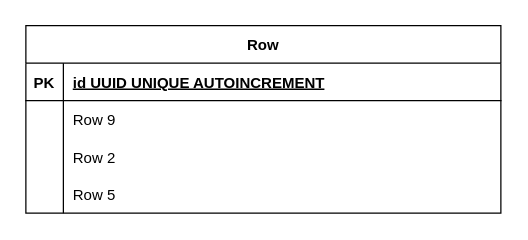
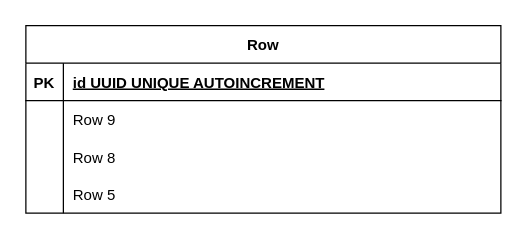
node "Row 2": label "Row 2" -> "Row 8"
